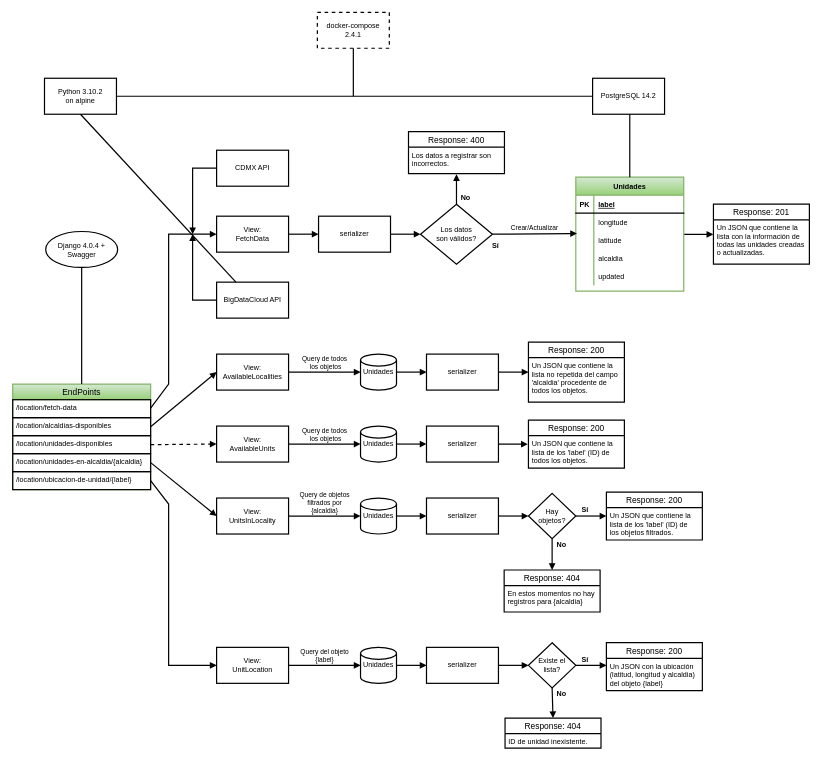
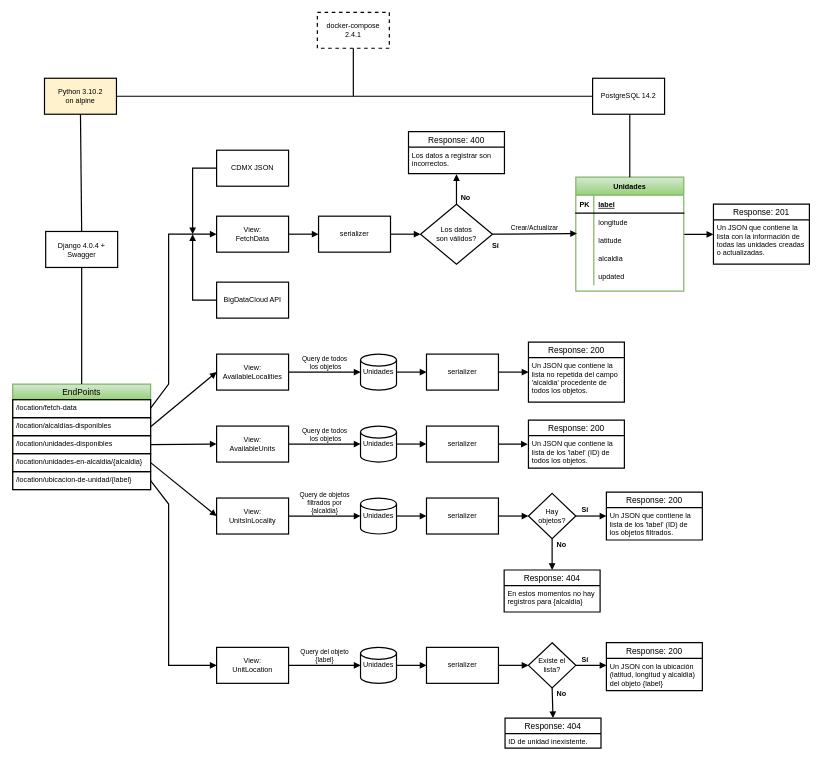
node "Python 3.10.2 on alpine": fillcolor #ffffff -> #fff2cc
node "CDMX API": label "CDMX API" -> "CDMX JSON"
edge "Python 3.10.2 on alpine" -- "BigDataCloud API": now "Python 3.10.2 on alpine" -- "Django 4.0.4 + Swagger"
node "Django 4.0.4 + Swagger": shape ellipse -> rectangle
edge "/location/unidades-disponibles" -> "View: AvailableUnits": style dashed -> solid
